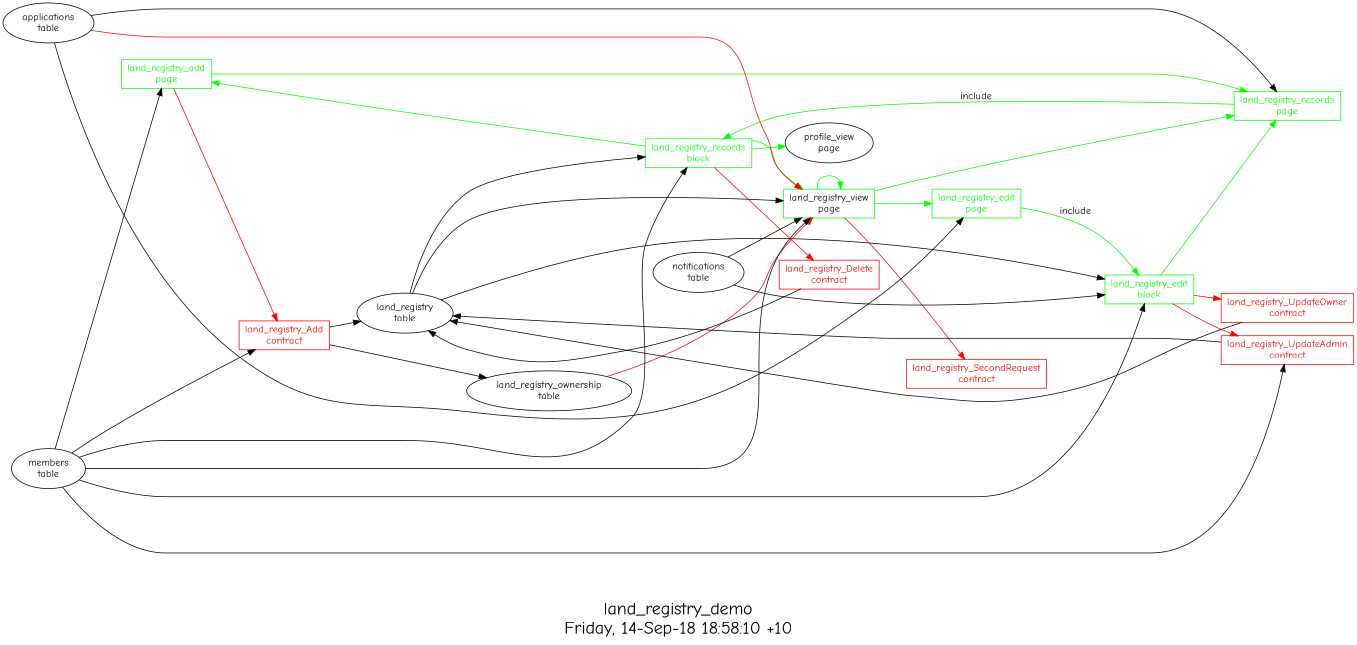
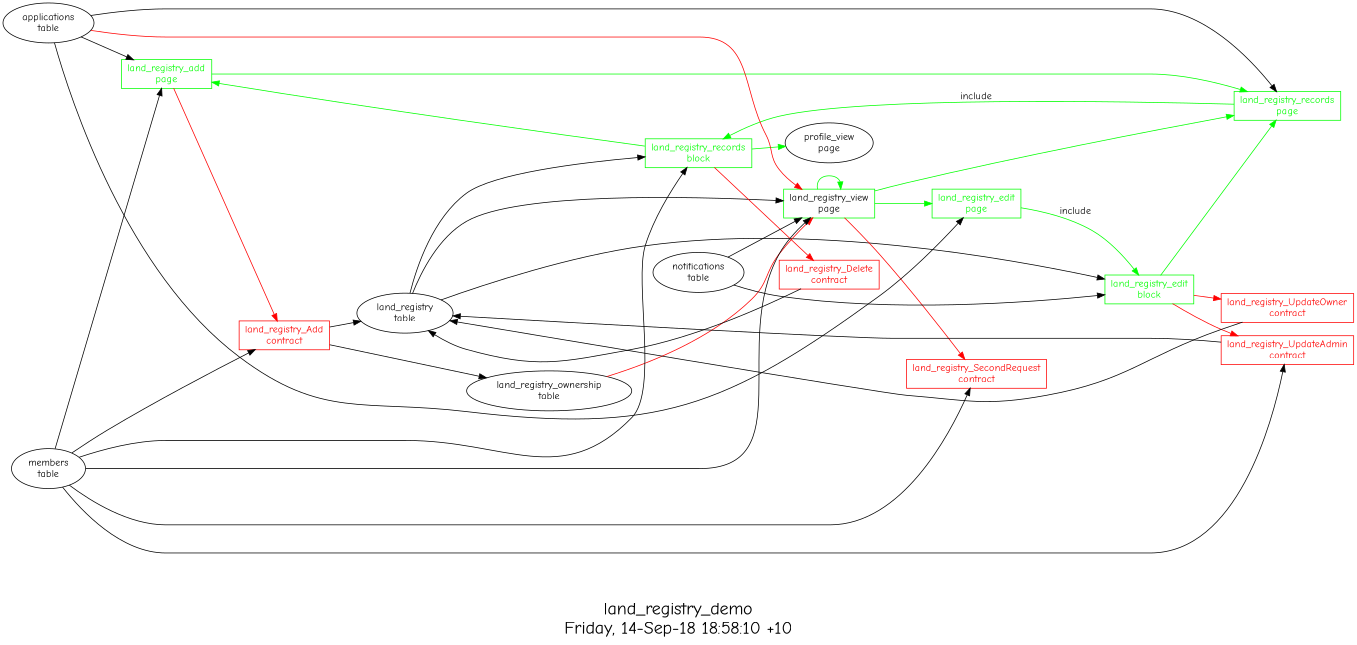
edge "applications table" -> "land_registry_add page": added
edge "land_registry_records block" -> "land_registry_view page": removed
edge "members table" -> "land_registry_edit block": now "members table" -> "land_registry_SecondRequest contract"
